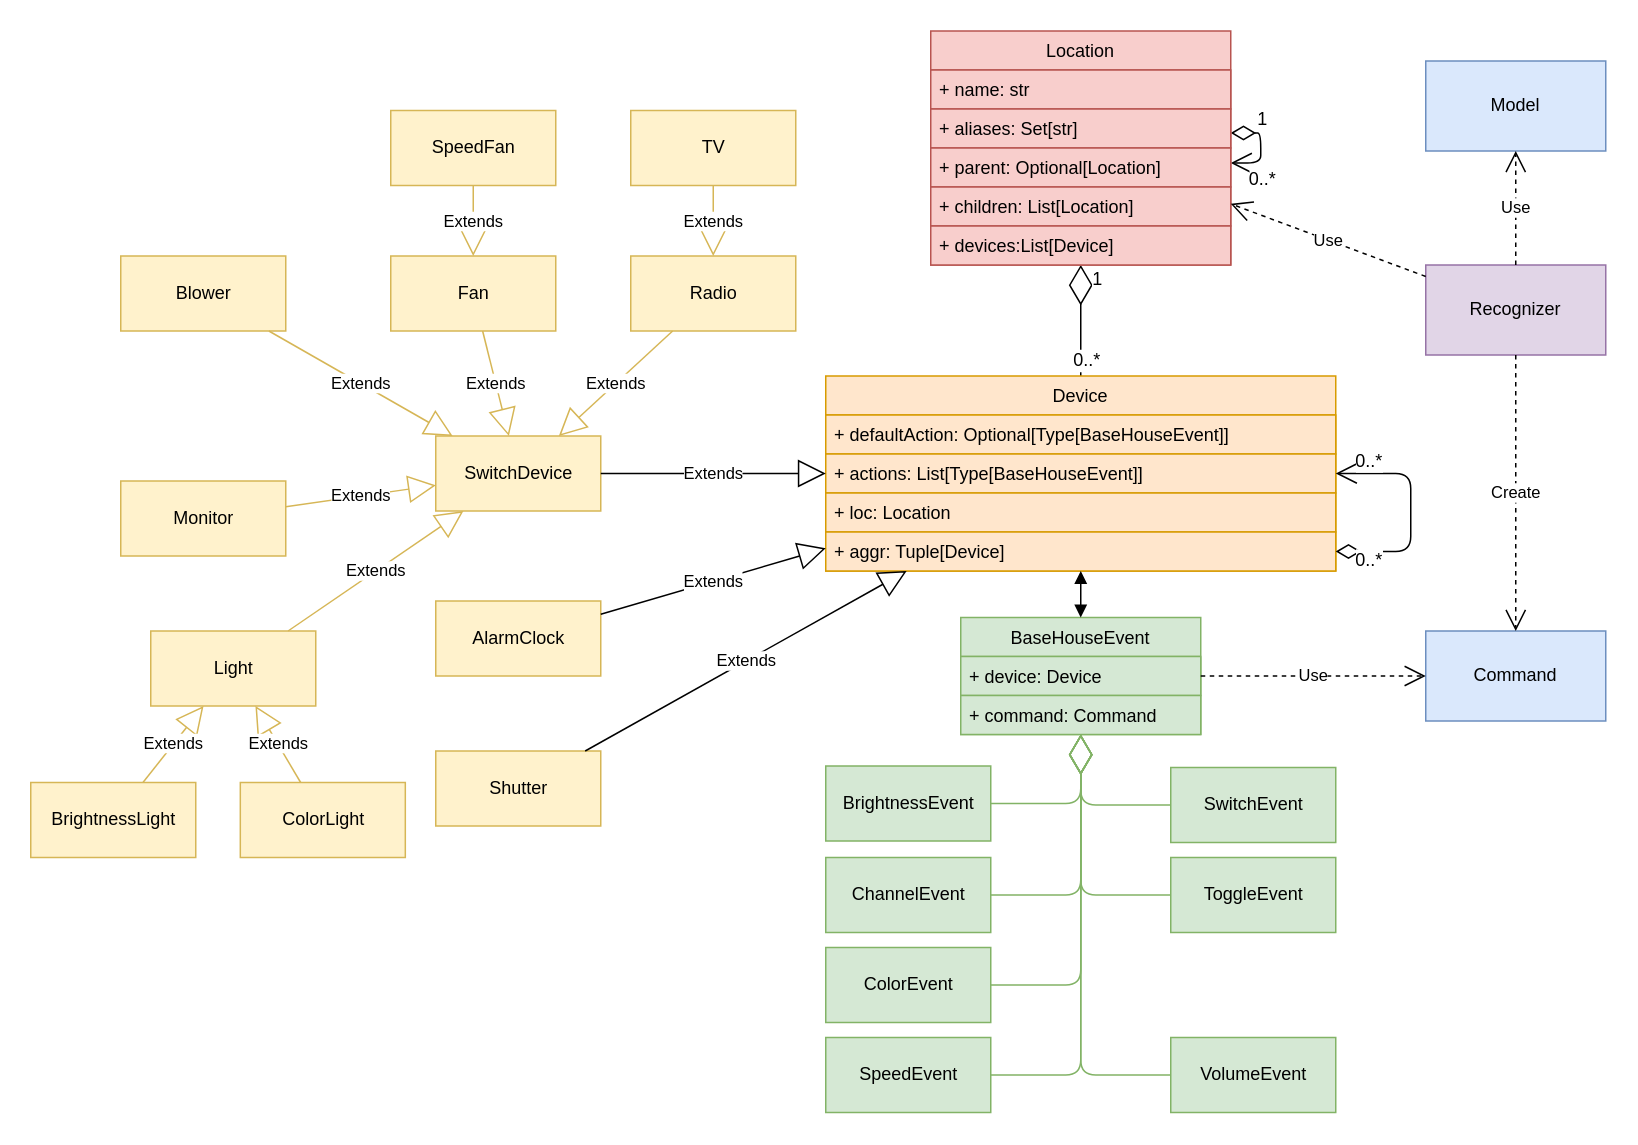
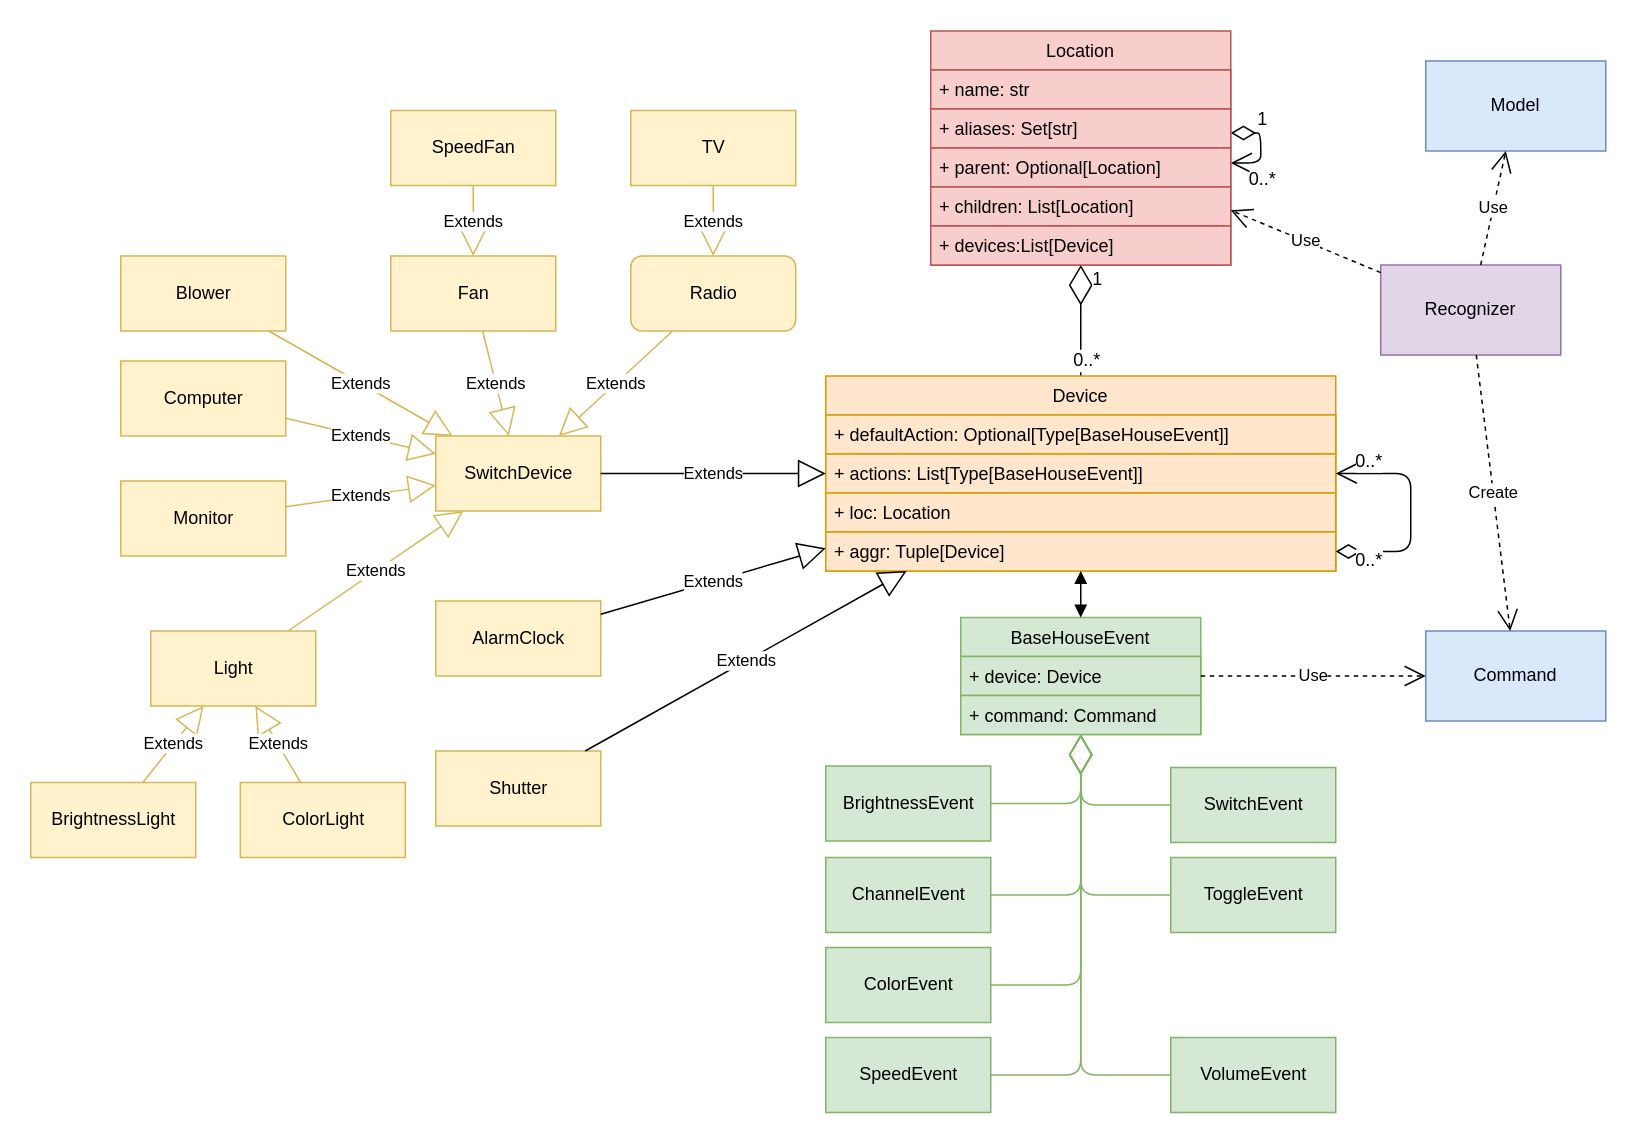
node "Radio": shape rectangle -> rounded rectangle
node "Recognizer": moved (1516, 310) -> (1471, 310)
node "Computer": added
edge "Computer" -> "SwitchDevice": added, label "Extends"
